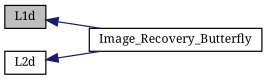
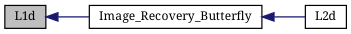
edge "Image_Recovery_Butterfly" -> "L2d": reversed
